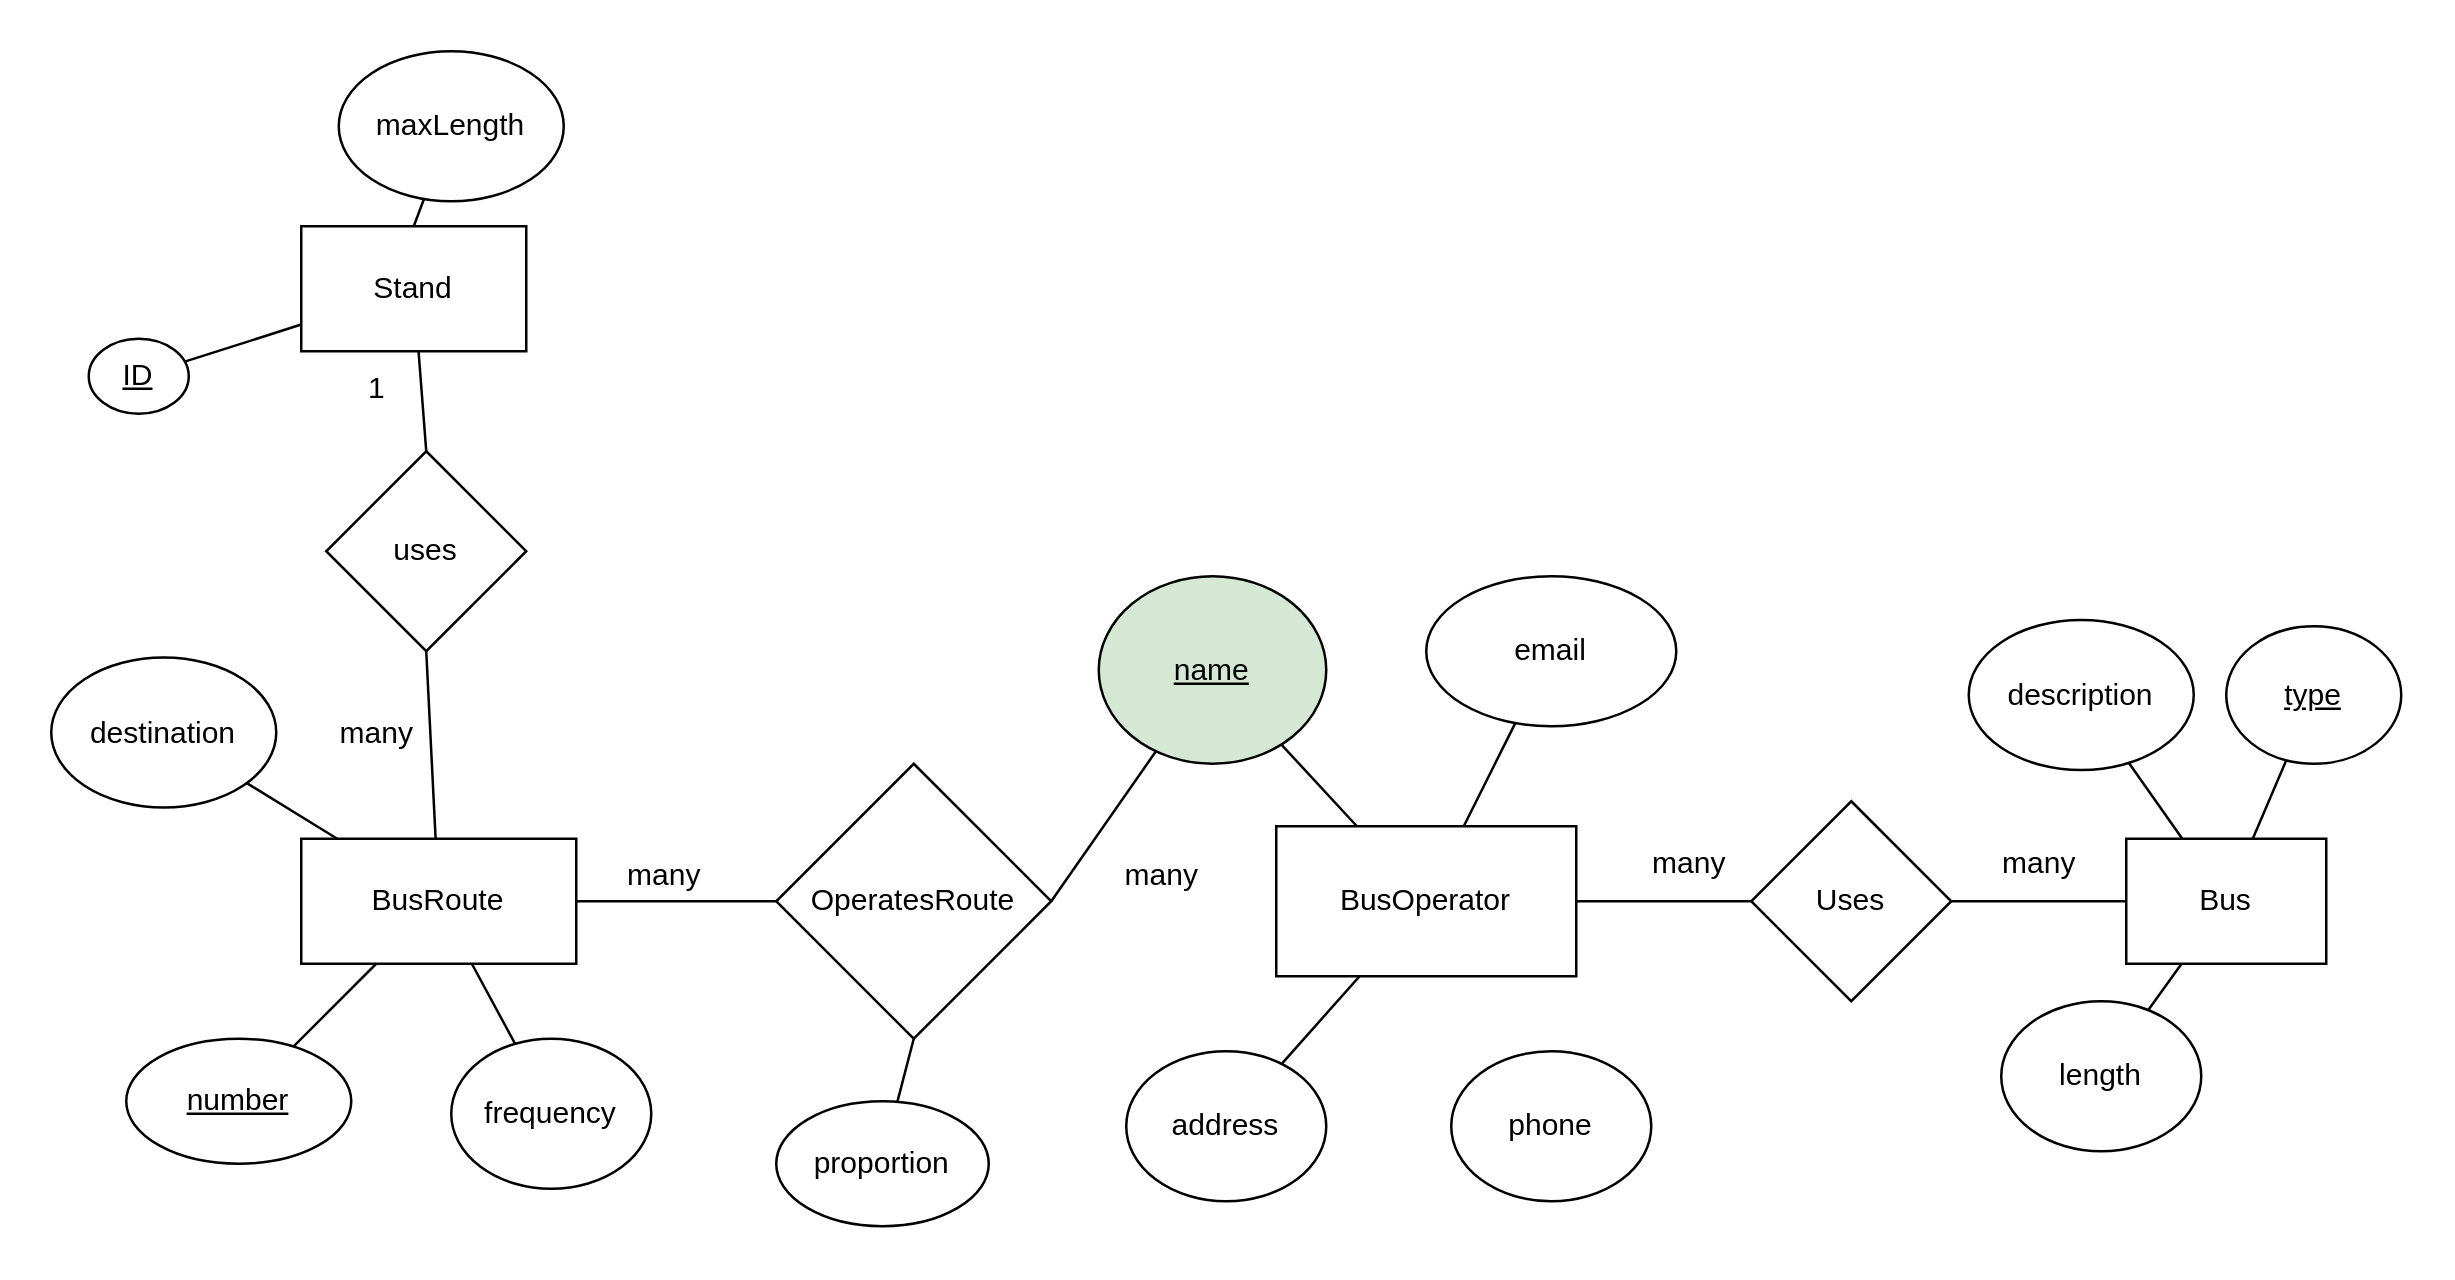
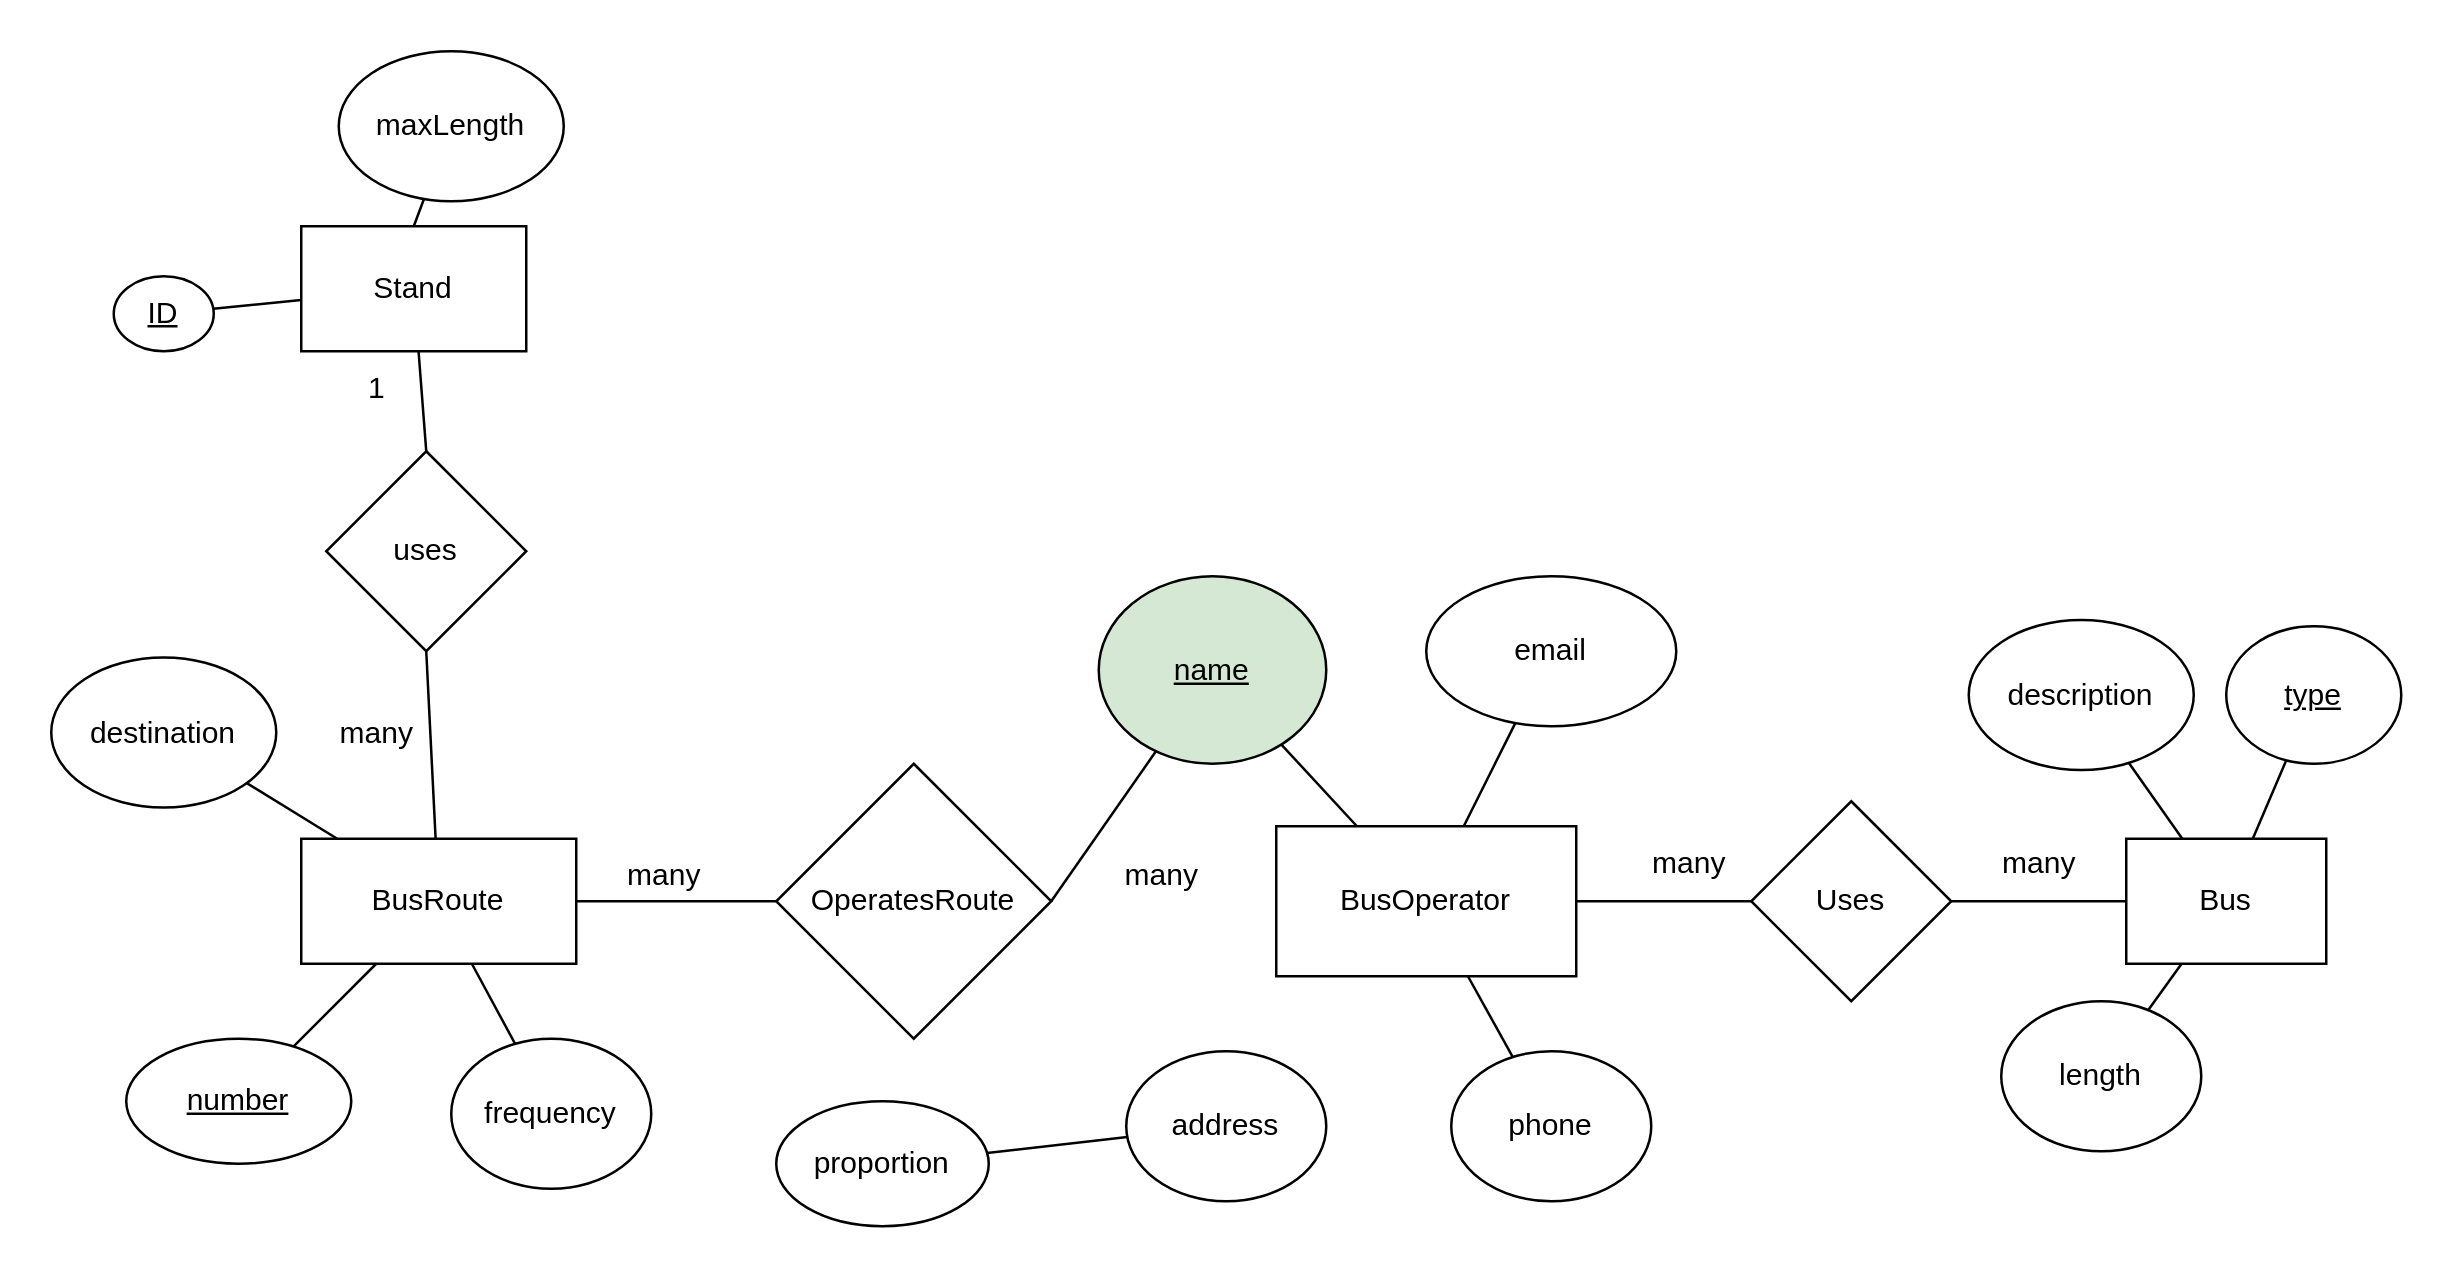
node "ID": moved (139, 376) -> (164, 314)
edge "BusOperator" -- "phone": added
edge "BusOperator" -- "address": removed
edge "OperatesRoute" -- "proportion": now "address" -- "proportion"
